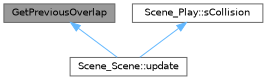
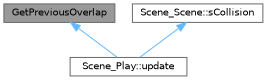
node "Scene_Play::sCollision": label "Scene_Play::sCollision" -> "Scene_Scene::sCollision"
node "Scene_Scene::update": label "Scene_Scene::update" -> "Scene_Play::update"
